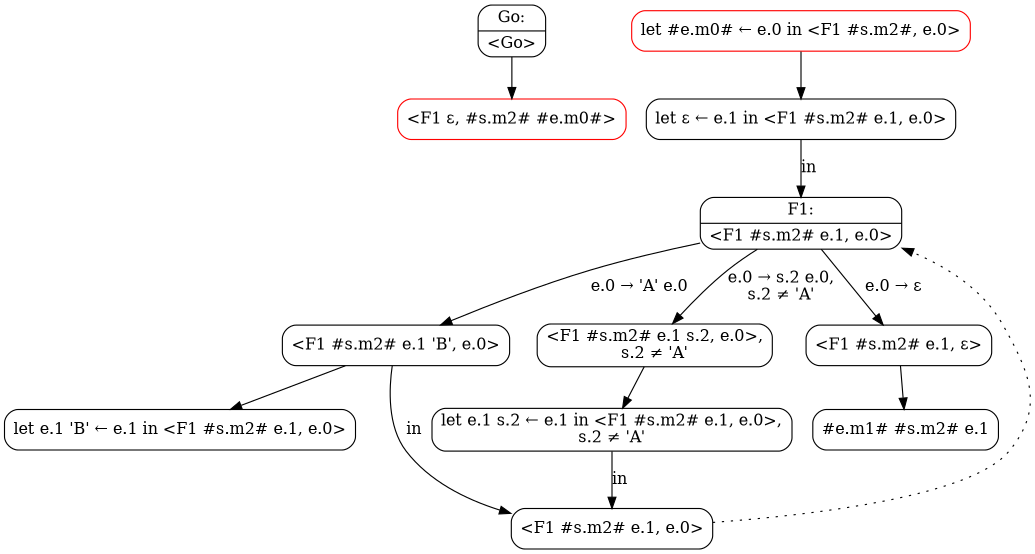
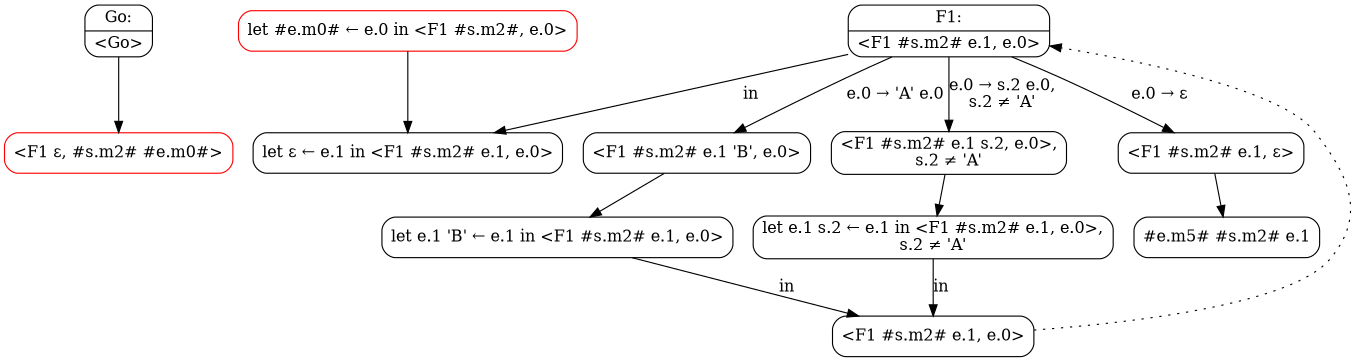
edge "let ε ← e.1 in <F1 #s.m2# e.1, e.0>" -> "F1:": reversed
node "#e.m1# #s.m2# e.1": label "#e.m1# #s.m2# e.1" -> "#e.m5# #s.m2# e.1"
edge "<F1 #s.m2# e.1 'B', e.0>" -> "<F1 #s.m2# e.1, e.0>": now "let e.1 'B' ← e.1 in <F1 #s.m2# e.1, e.0>" -> "<F1 #s.m2# e.1, e.0>"
